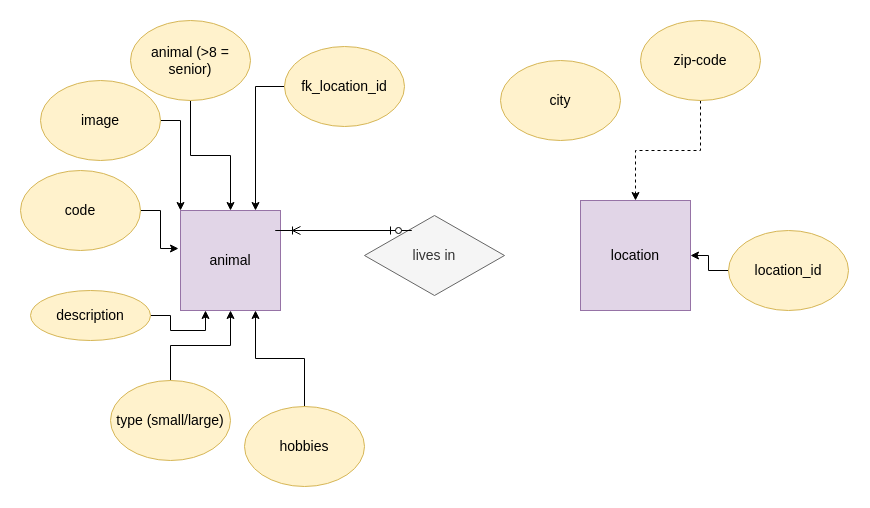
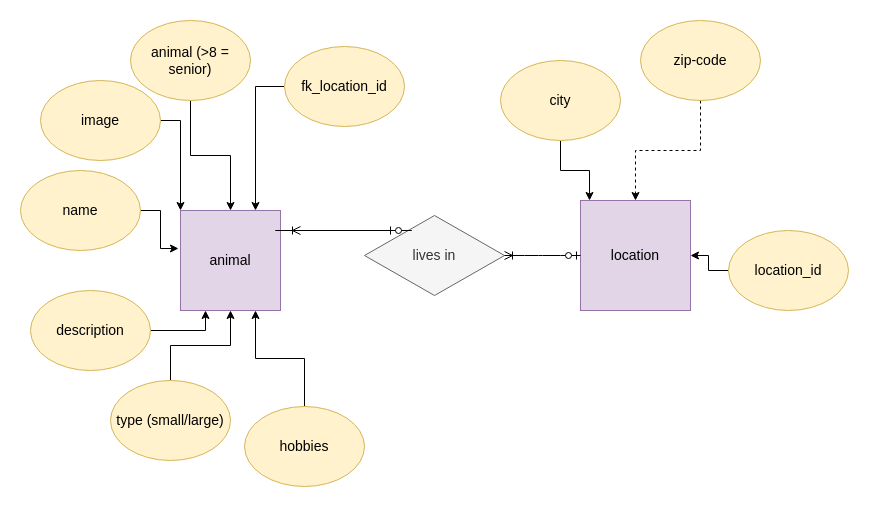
edge "city" -> "location": added
node "code": label "code" -> "name"
edge "lives in" -- "location": added
node "description": size 120x50 -> 120x80
